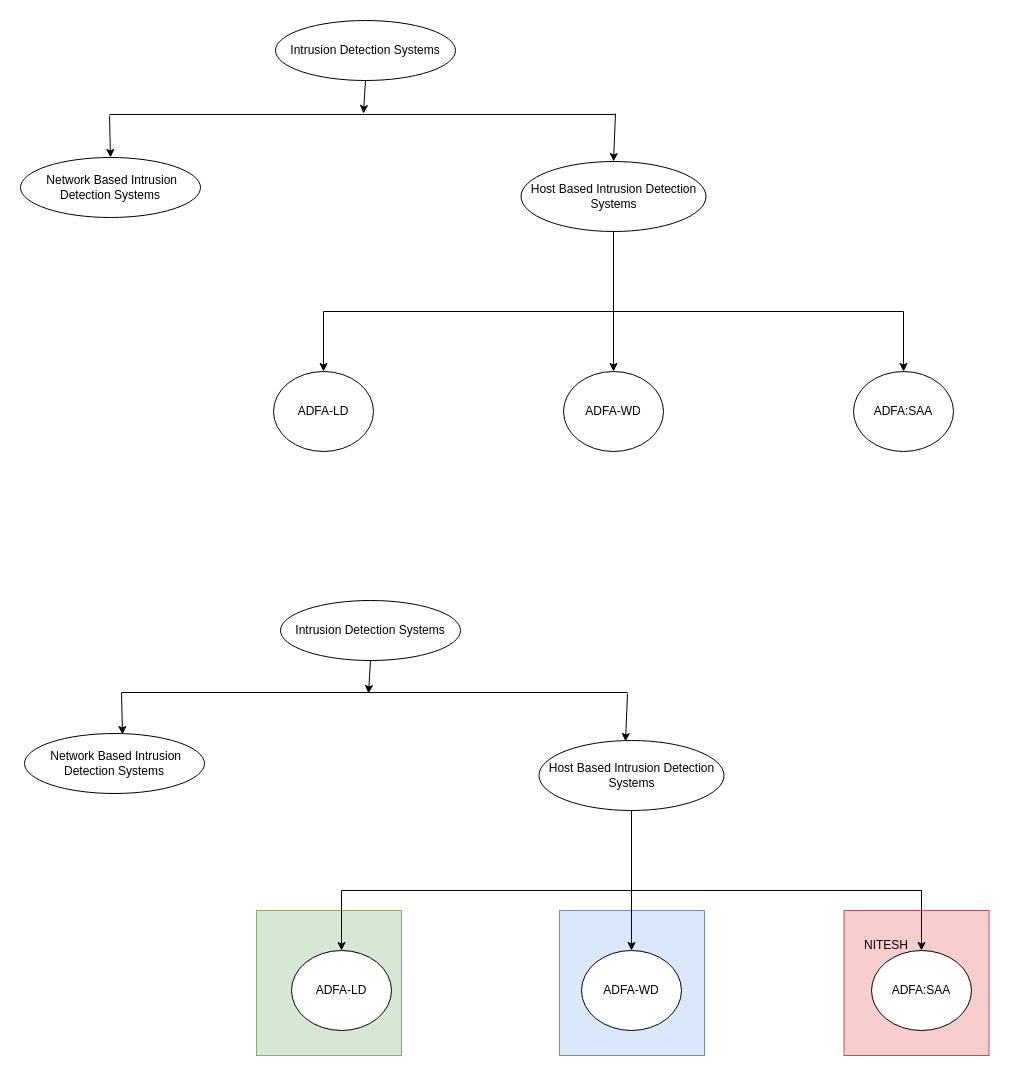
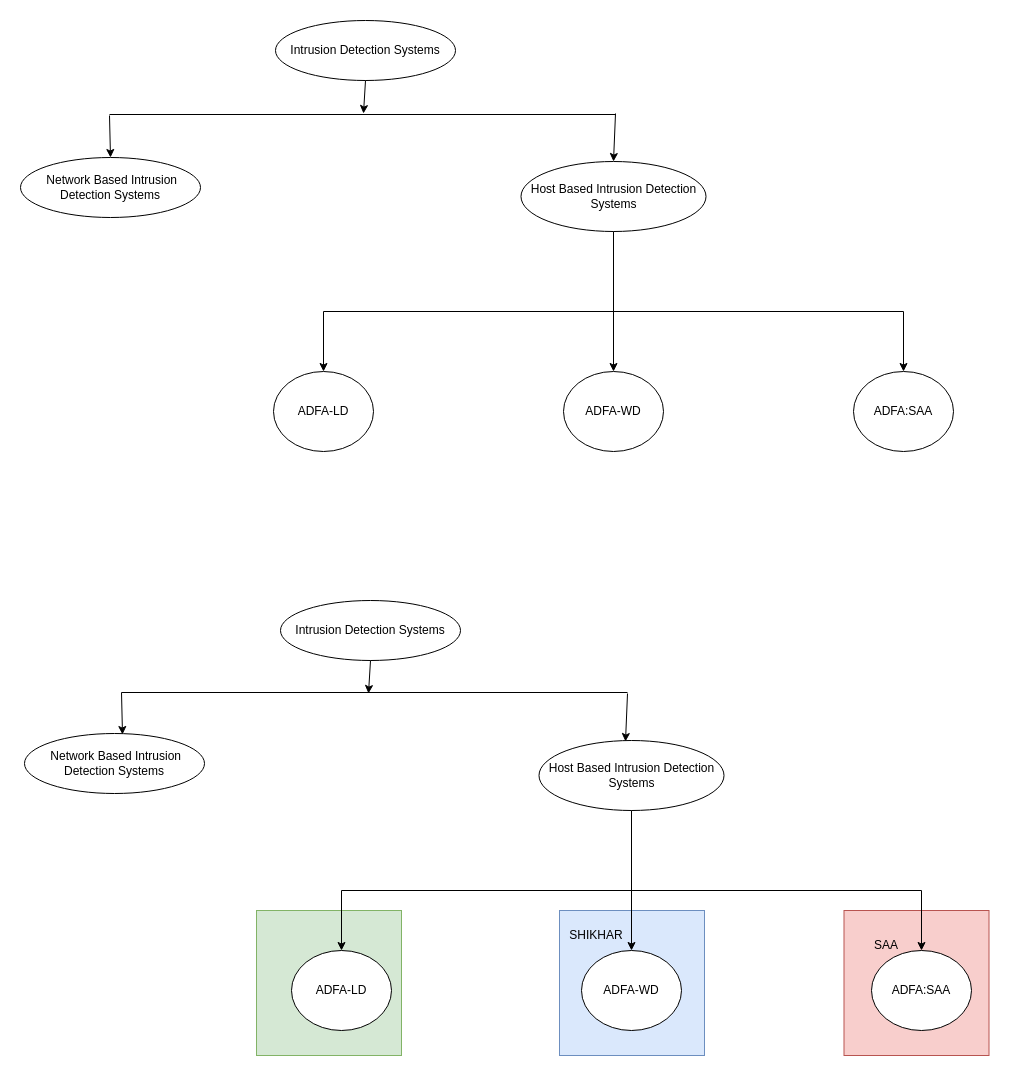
node "SHIKHAR": added
node "NITESH": label "NITESH" -> "SAA"
